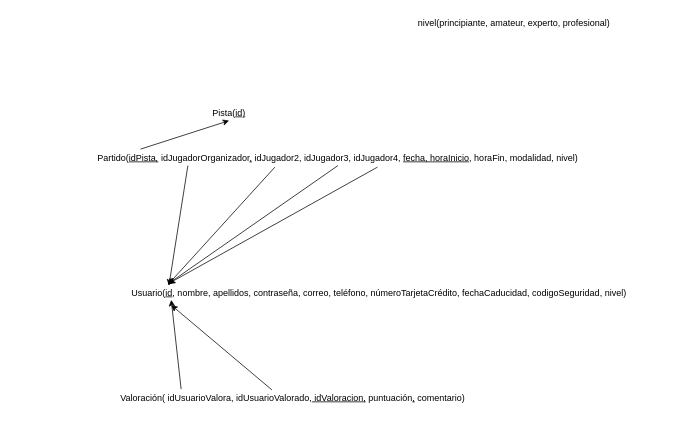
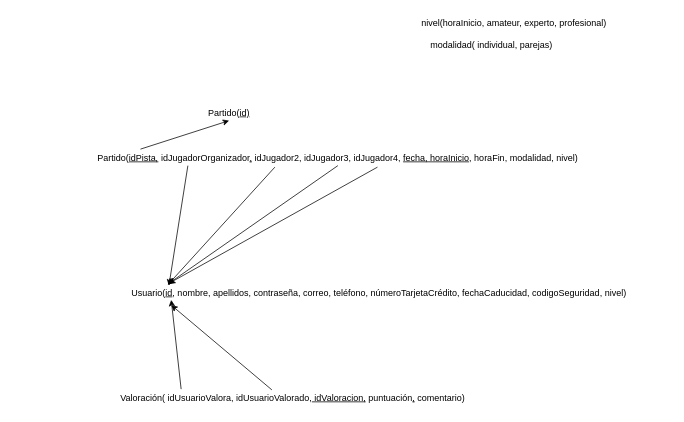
node "nivel(principiante, amateur, experto, profesional)": label "nivel(principiante, amateur, experto, profesional)" -> "nivel(horaInicio, amateur, experto, profesional)"
node "modalidad( individual, parejas)": added
node "Pista(id)": label "Pista(id)" -> "Partido(id)"
